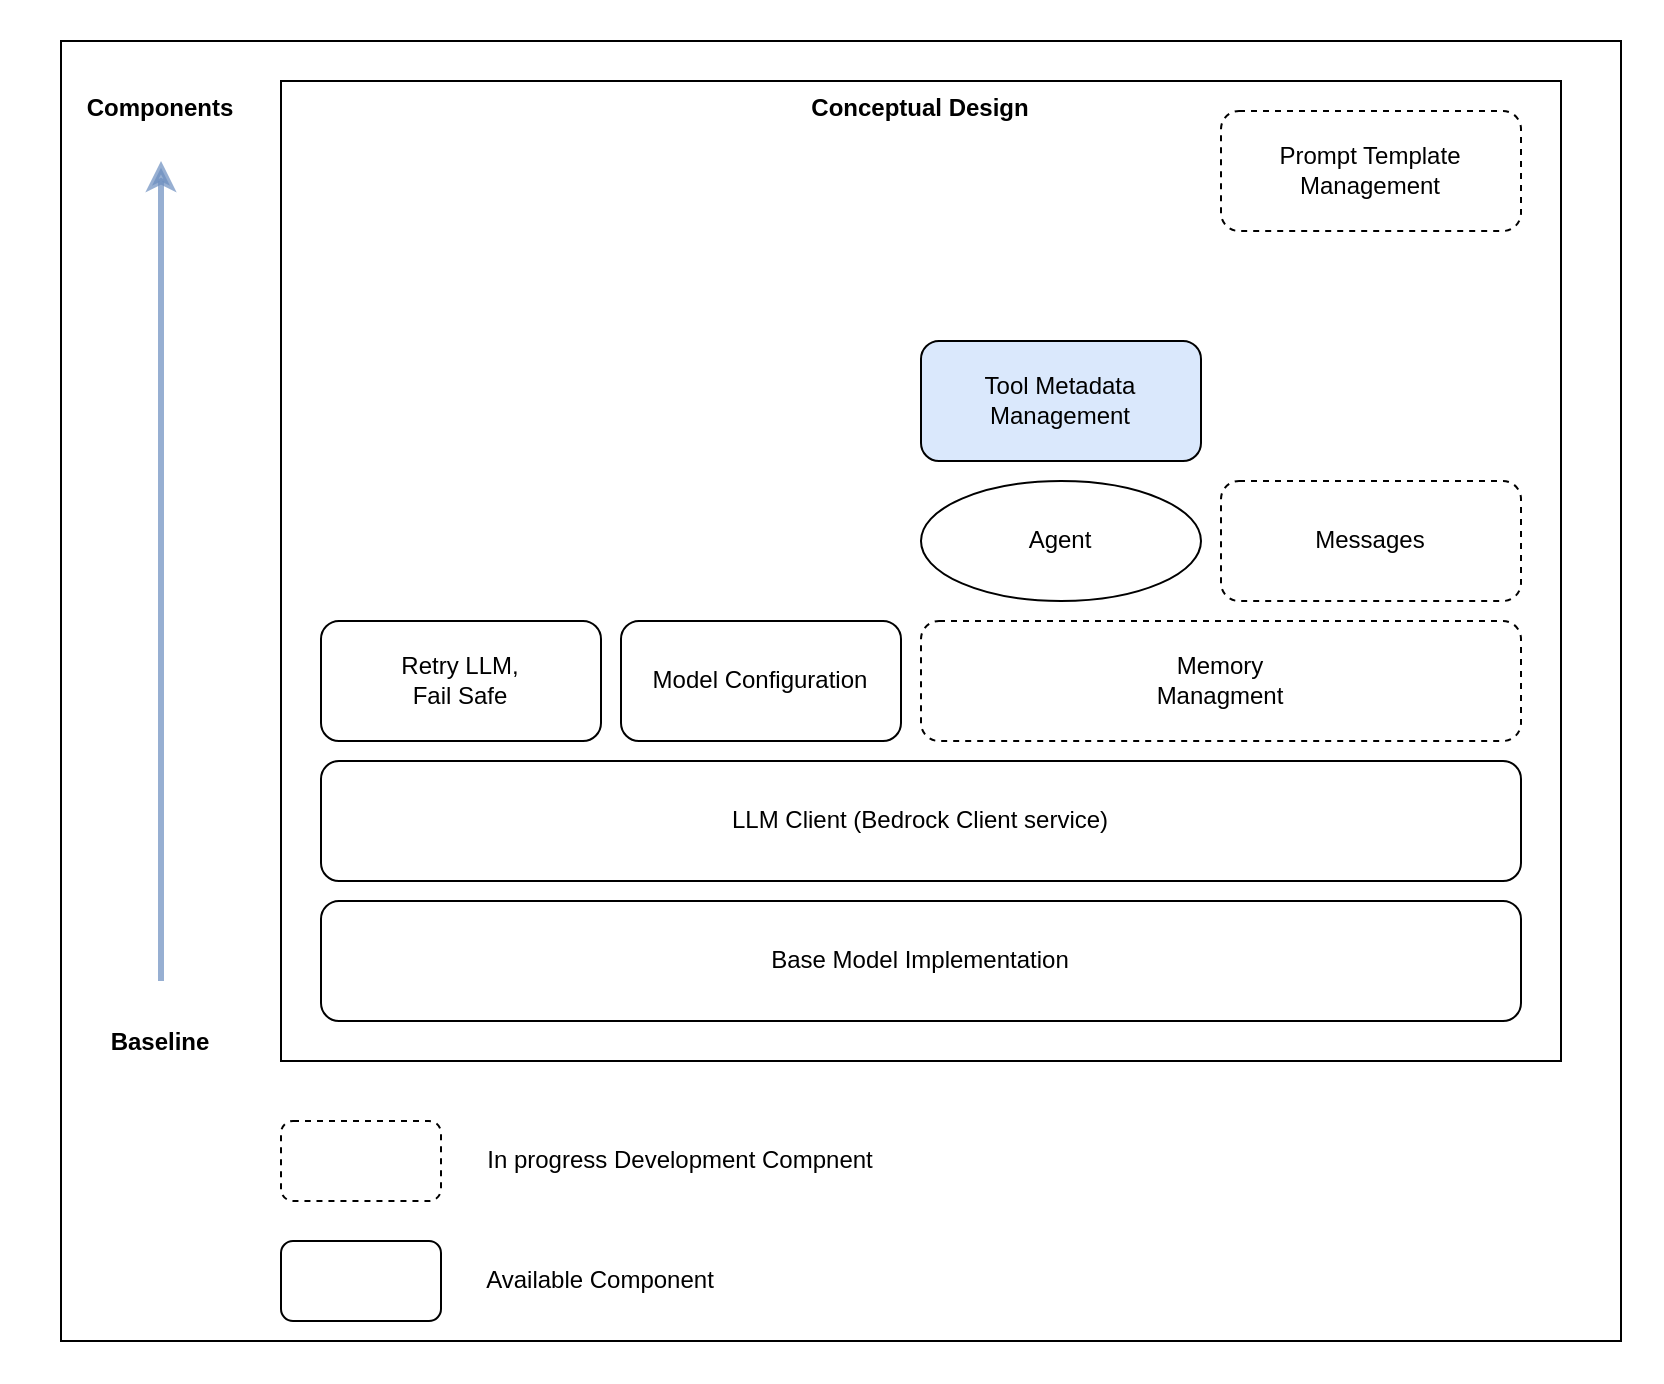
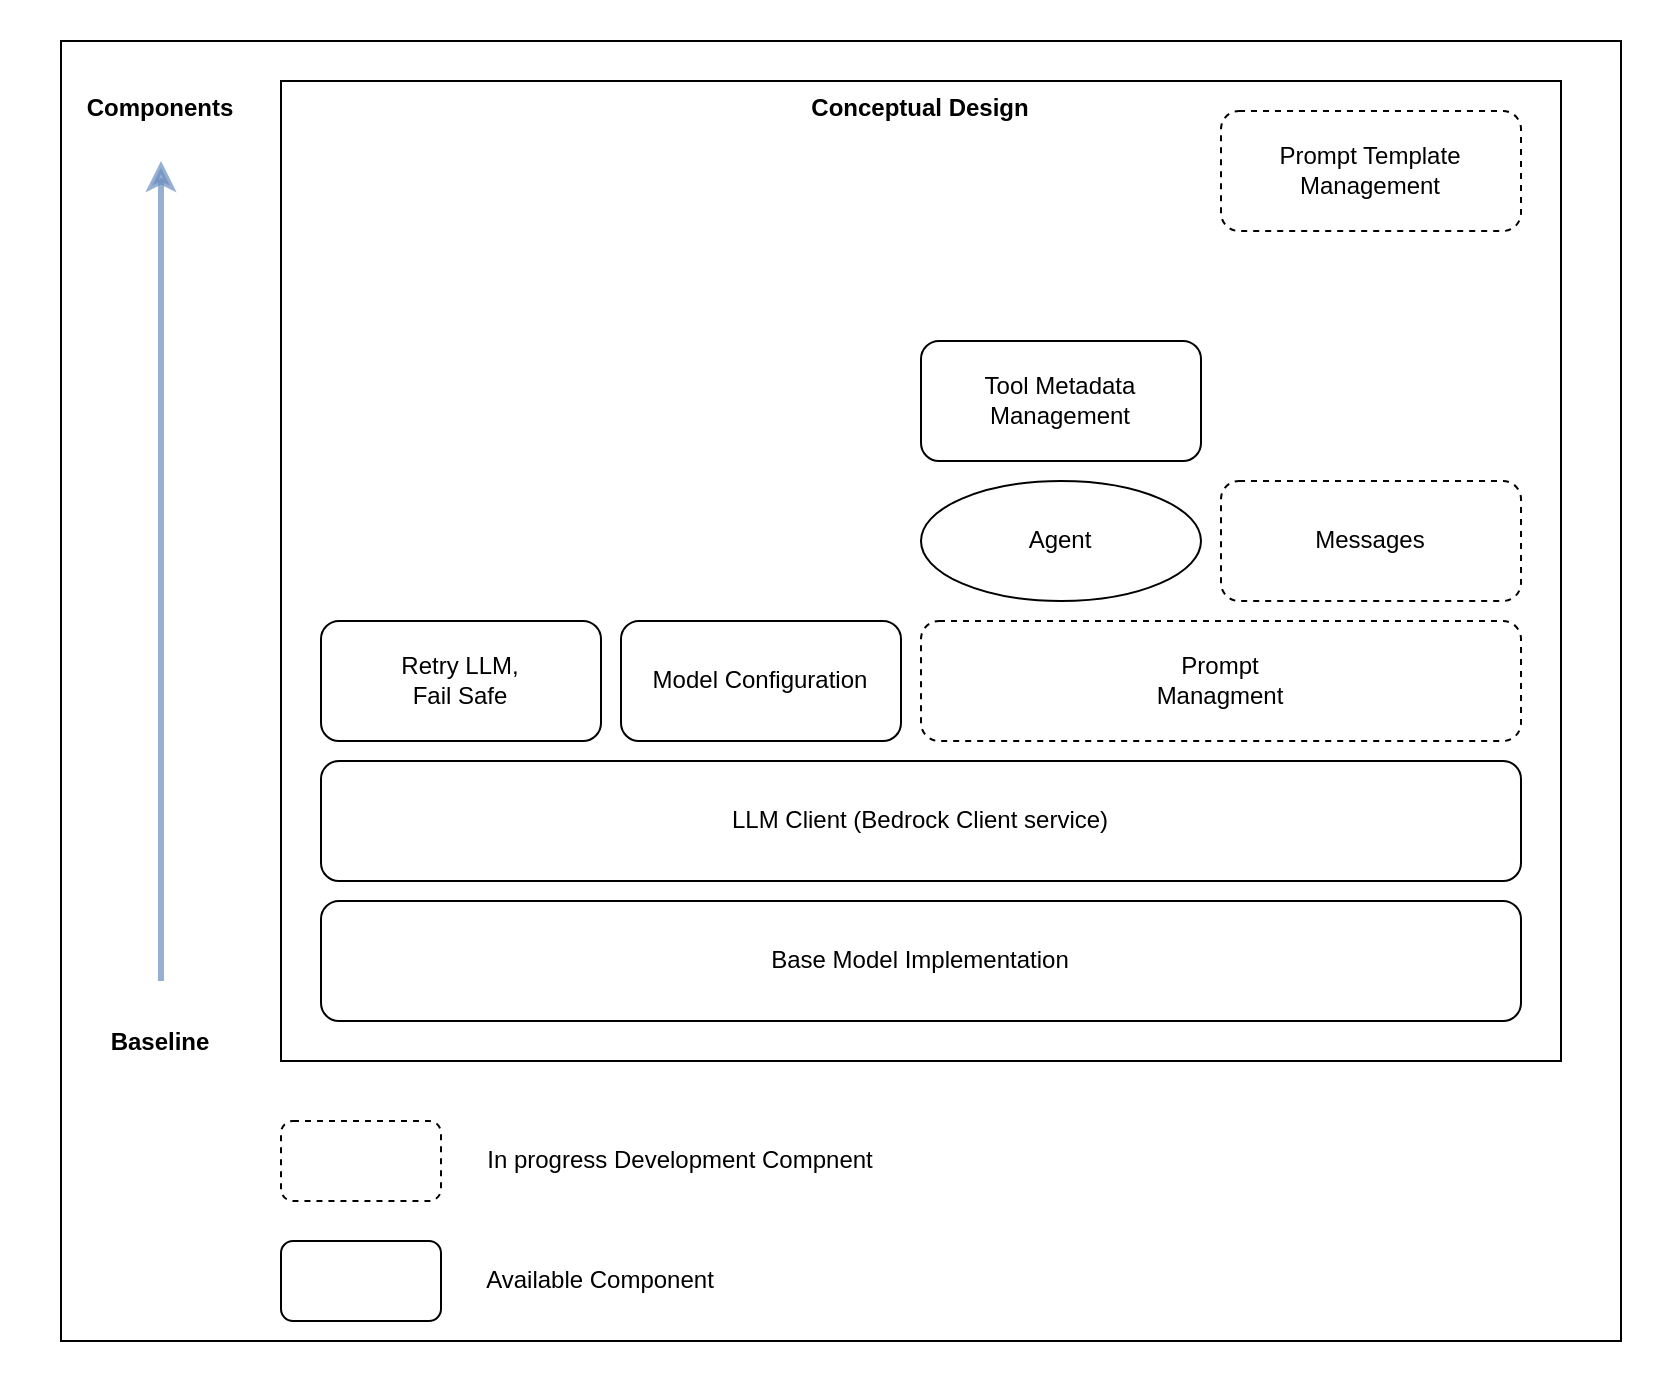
node "Tool Metadata Management": fillcolor #dae8fc -> #ffffff
node "Memory Managment": label "Memory Managment" -> "Prompt Managment"
